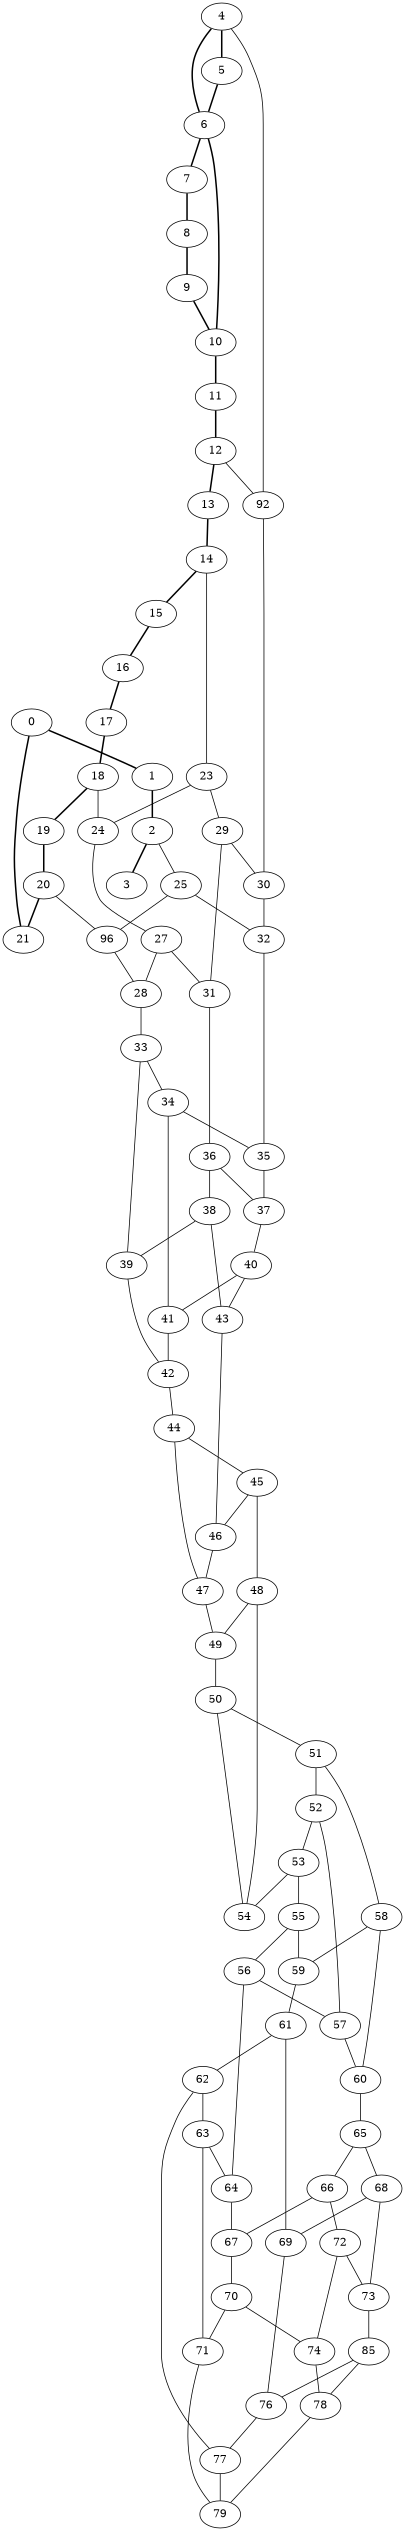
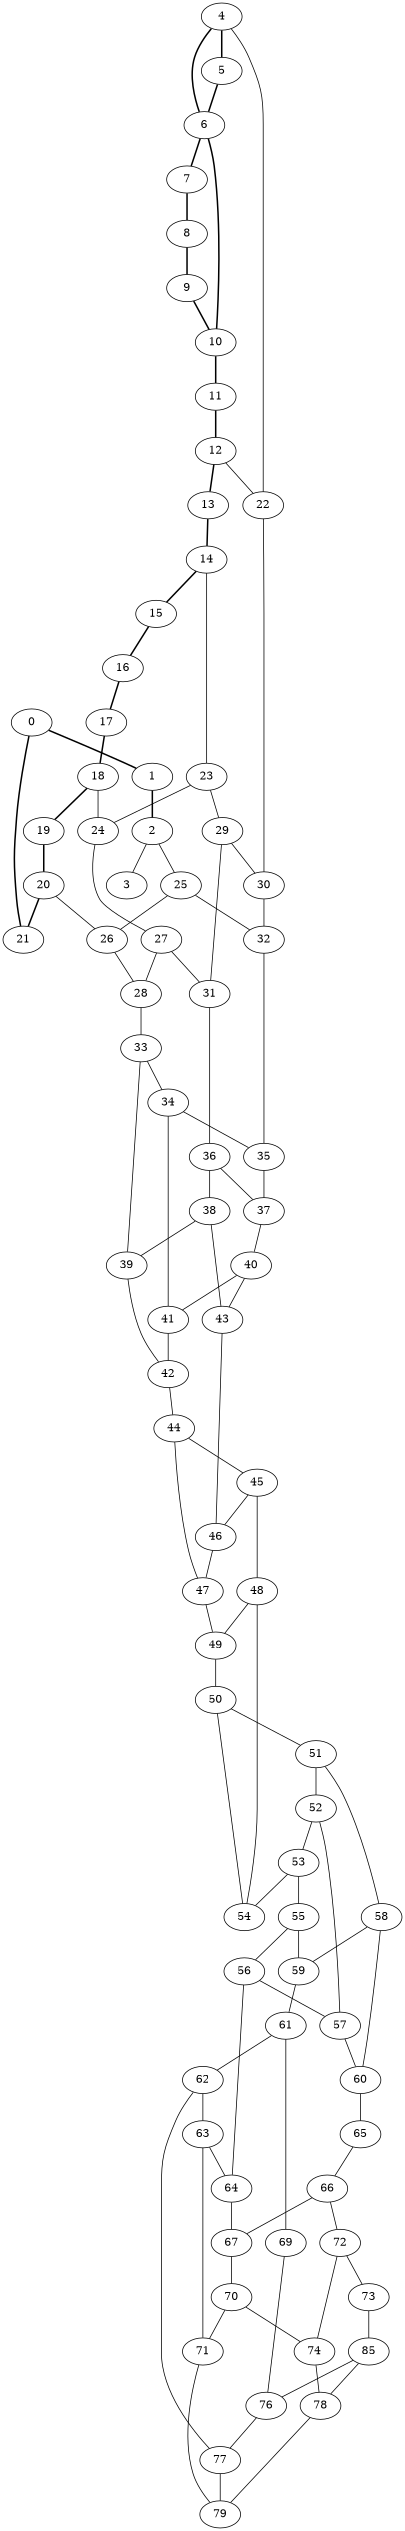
node "92": label "92" -> "22"
edge "2" -- "3": style bold -> solid
node "96": label "96" -> "26"
node "68": removed
